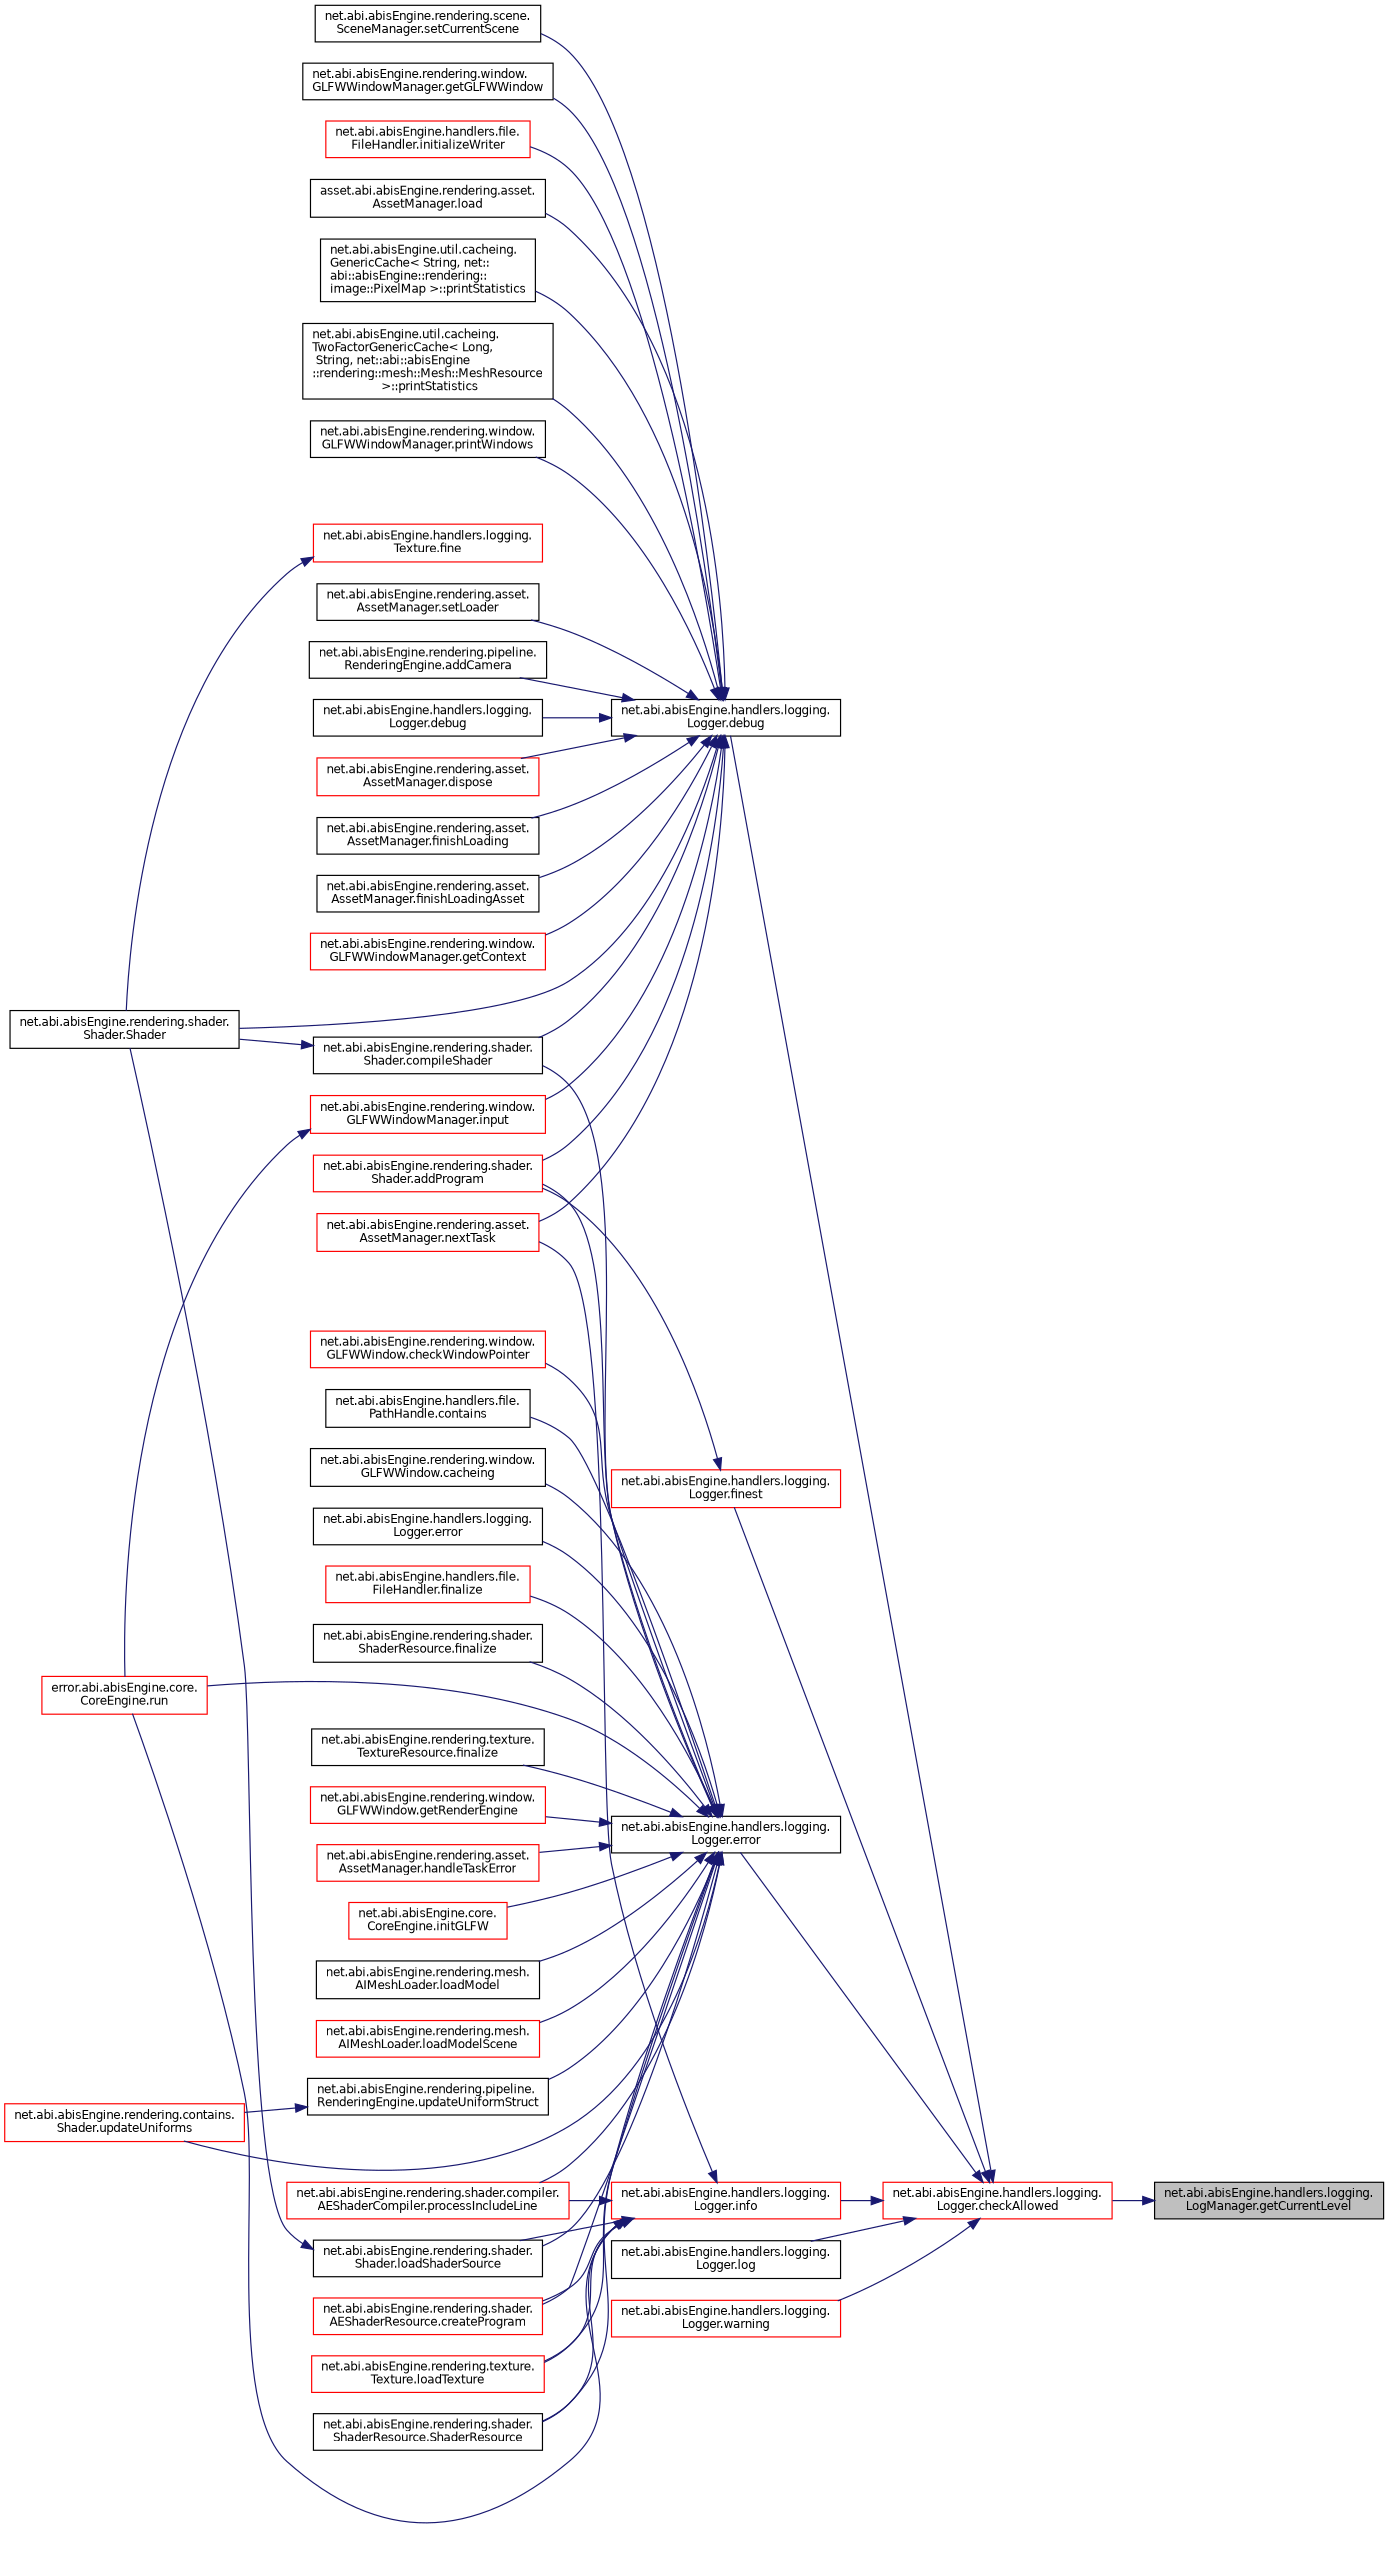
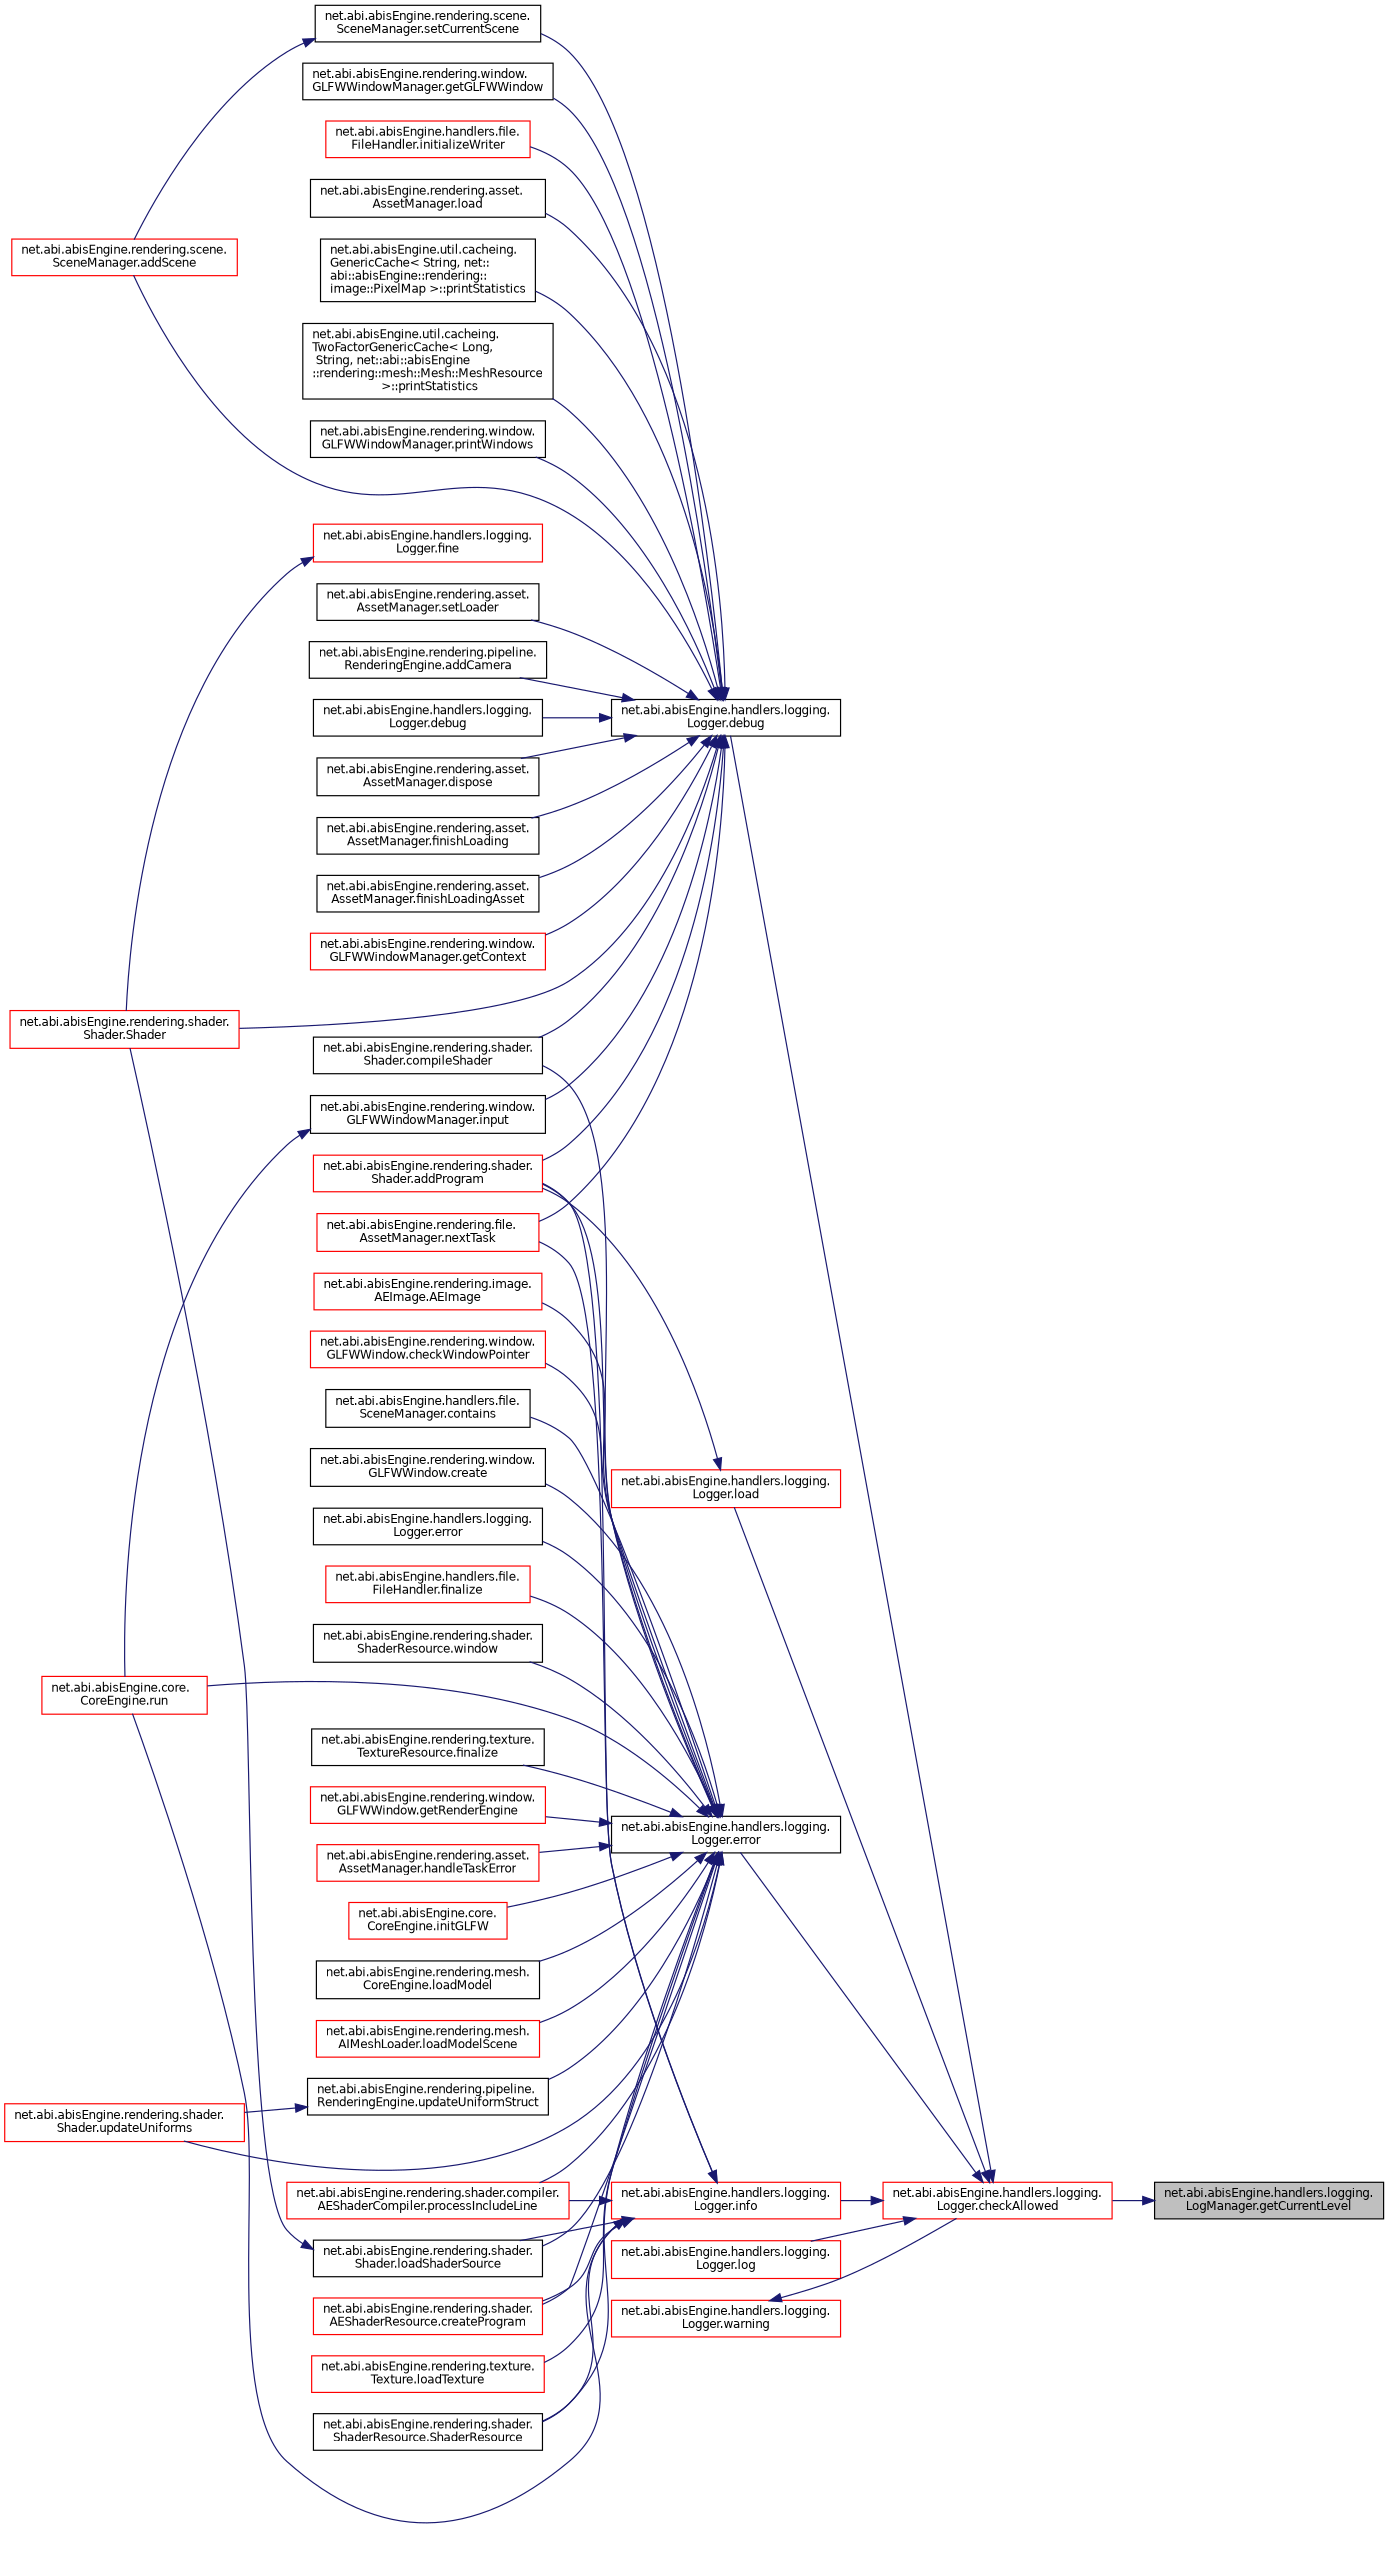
node "asset.abi.abisEngine.rendering.asset. AssetManager.load": label "asset.abi.abisEngine.rendering.asset. AssetManager.load" -> "net.abi.abisEngine.rendering.asset. AssetManager.load"
node "net.abi.abisEngine.rendering.scene. SceneManager.addScene": added
node "net.abi.abisEngine.handlers.logging. Texture.fine": label "net.abi.abisEngine.handlers.logging. Texture.fine" -> "net.abi.abisEngine.handlers.logging. Logger.fine"
node "net.abi.abisEngine.rendering.asset. AssetManager.dispose": color red -> black
node "net.abi.abisEngine.rendering.shader. Shader.Shader": color black -> red
edge "net.abi.abisEngine.rendering.shader. Shader.Shader" -> "net.abi.abisEngine.rendering.shader. Shader.compileShader": removed
node "net.abi.abisEngine.rendering.window. GLFWWindowManager.input": color red -> black
node "net.abi.abisEngine.rendering.asset. AssetManager.nextTask": label "net.abi.abisEngine.rendering.asset. AssetManager.nextTask" -> "net.abi.abisEngine.rendering.file. AssetManager.nextTask"
node "net.abi.abisEngine.rendering.image. AEImage.AEImage": added
node "net.abi.abisEngine.handlers.file. PathHandle.contains": label "net.abi.abisEngine.handlers.file. PathHandle.contains" -> "net.abi.abisEngine.handlers.file. SceneManager.contains"
node "net.abi.abisEngine.rendering.window. GLFWWindow.cacheing": label "net.abi.abisEngine.rendering.window. GLFWWindow.cacheing" -> "net.abi.abisEngine.rendering.window. GLFWWindow.create"
node "net.abi.abisEngine.handlers.logging. Logger.finest": label "net.abi.abisEngine.handlers.logging. Logger.finest" -> "net.abi.abisEngine.handlers.logging. Logger.load"
node "net.abi.abisEngine.rendering.shader. ShaderResource.finalize": label "net.abi.abisEngine.rendering.shader. ShaderResource.finalize" -> "net.abi.abisEngine.rendering.shader. ShaderResource.window"
node "error.abi.abisEngine.core. CoreEngine.run": label "error.abi.abisEngine.core. CoreEngine.run" -> "net.abi.abisEngine.core. CoreEngine.run"
node "net.abi.abisEngine.rendering.mesh. AIMeshLoader.loadModel": label "net.abi.abisEngine.rendering.mesh. AIMeshLoader.loadModel" -> "net.abi.abisEngine.rendering.mesh. CoreEngine.loadModel"
node "net.abi.abisEngine.rendering.contains. Shader.updateUniforms": label "net.abi.abisEngine.rendering.contains. Shader.updateUniforms" -> "net.abi.abisEngine.rendering.shader. Shader.updateUniforms"
node "net.abi.abisEngine.handlers.logging. Logger.log": color black -> red
edge "net.abi.abisEngine.handlers.logging. Logger.warning" -> "net.abi.abisEngine.handlers.logging. Logger.checkAllowed": reversed
edge "net.abi.abisEngine.rendering.texture. Texture.loadTexture" -> "net.abi.abisEngine.handlers.logging. Logger.info": now "net.abi.abisEngine.rendering.shader. Shader.addProgram" -> "net.abi.abisEngine.handlers.logging. Logger.info"
